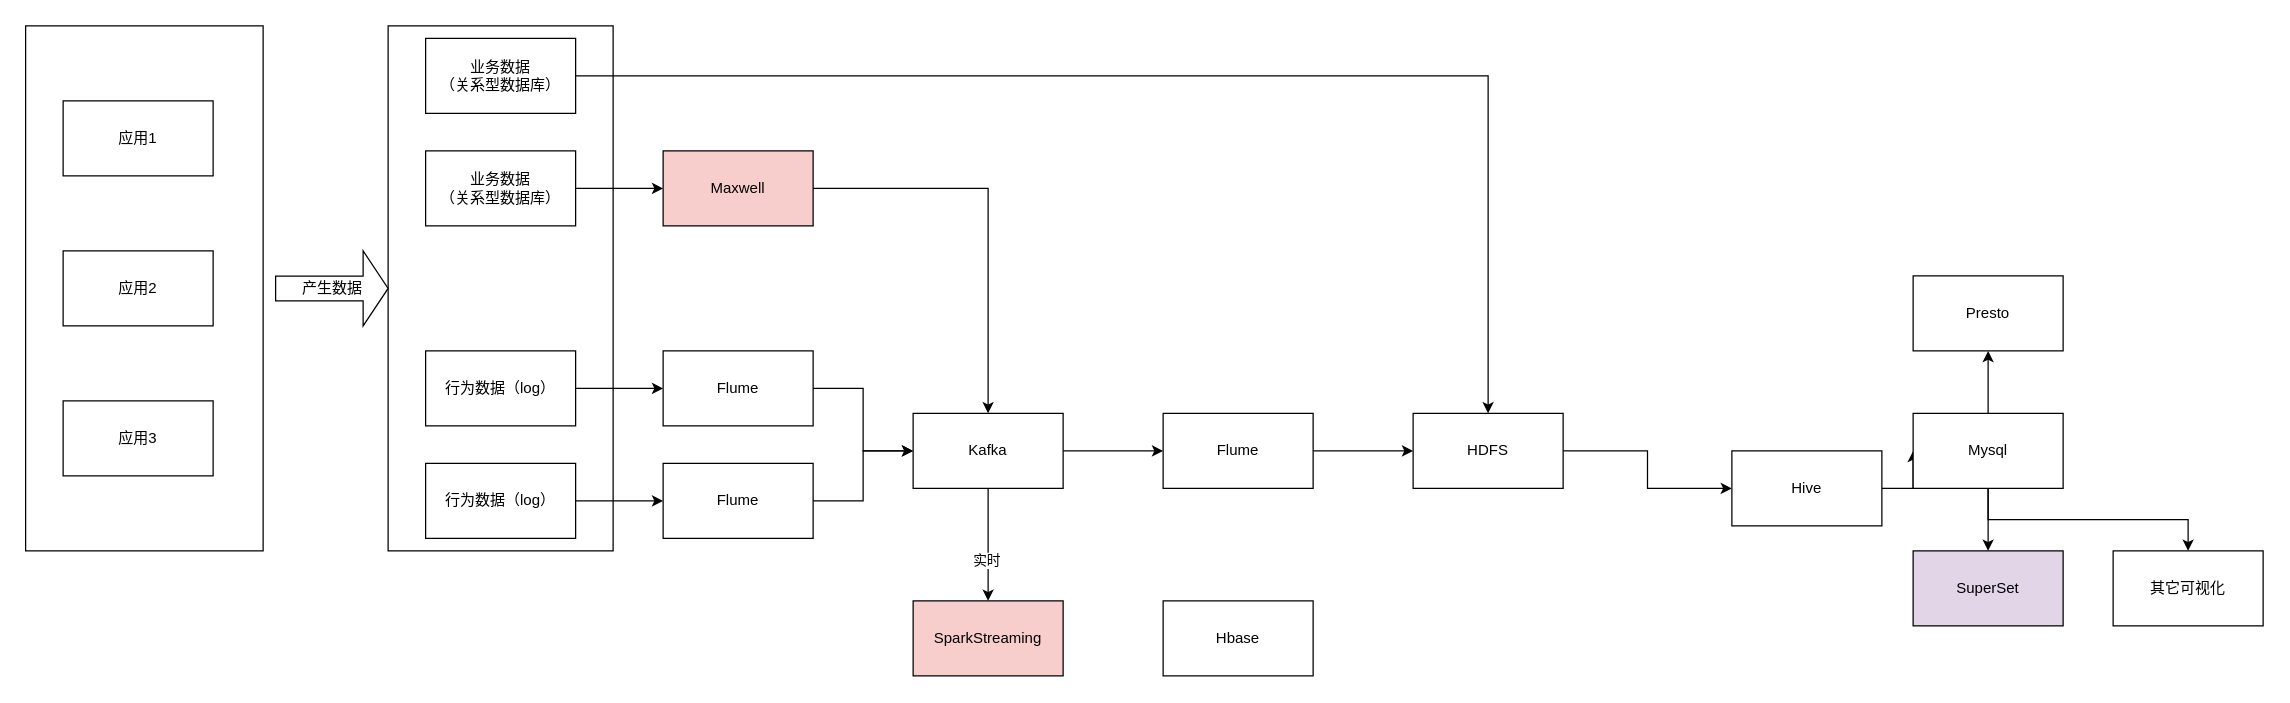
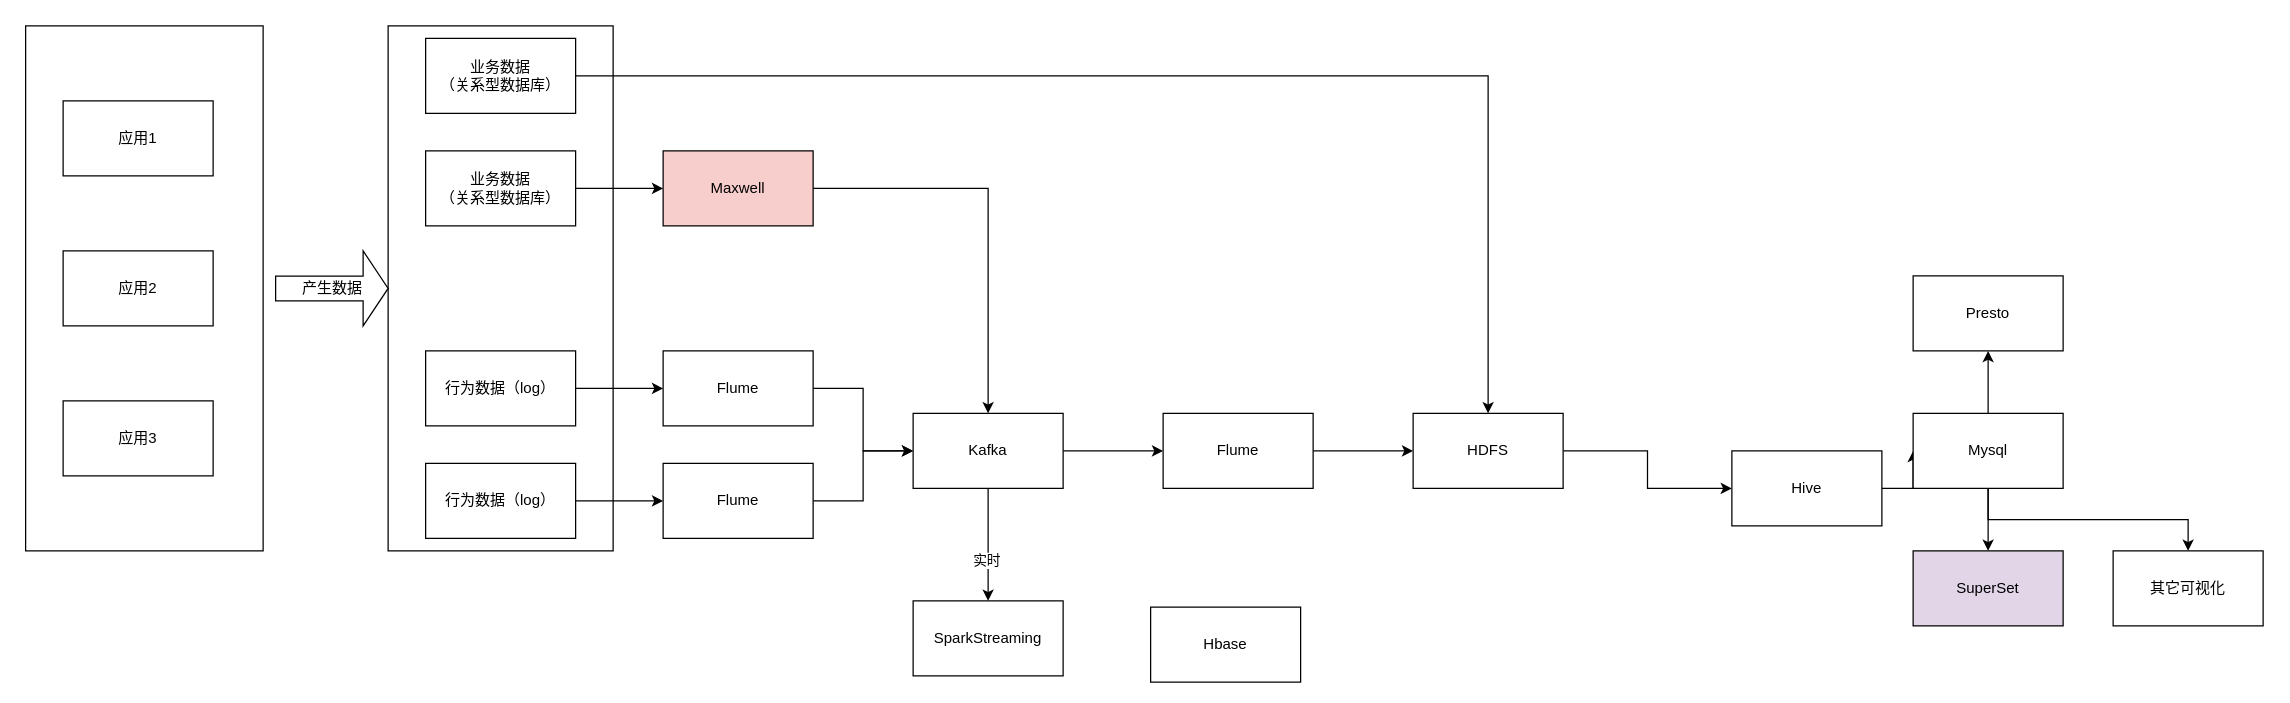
node "SparkStreaming": fillcolor #f8cecc -> #ffffff
node "Hbase": moved (1238, 638) -> (1226, 644)
